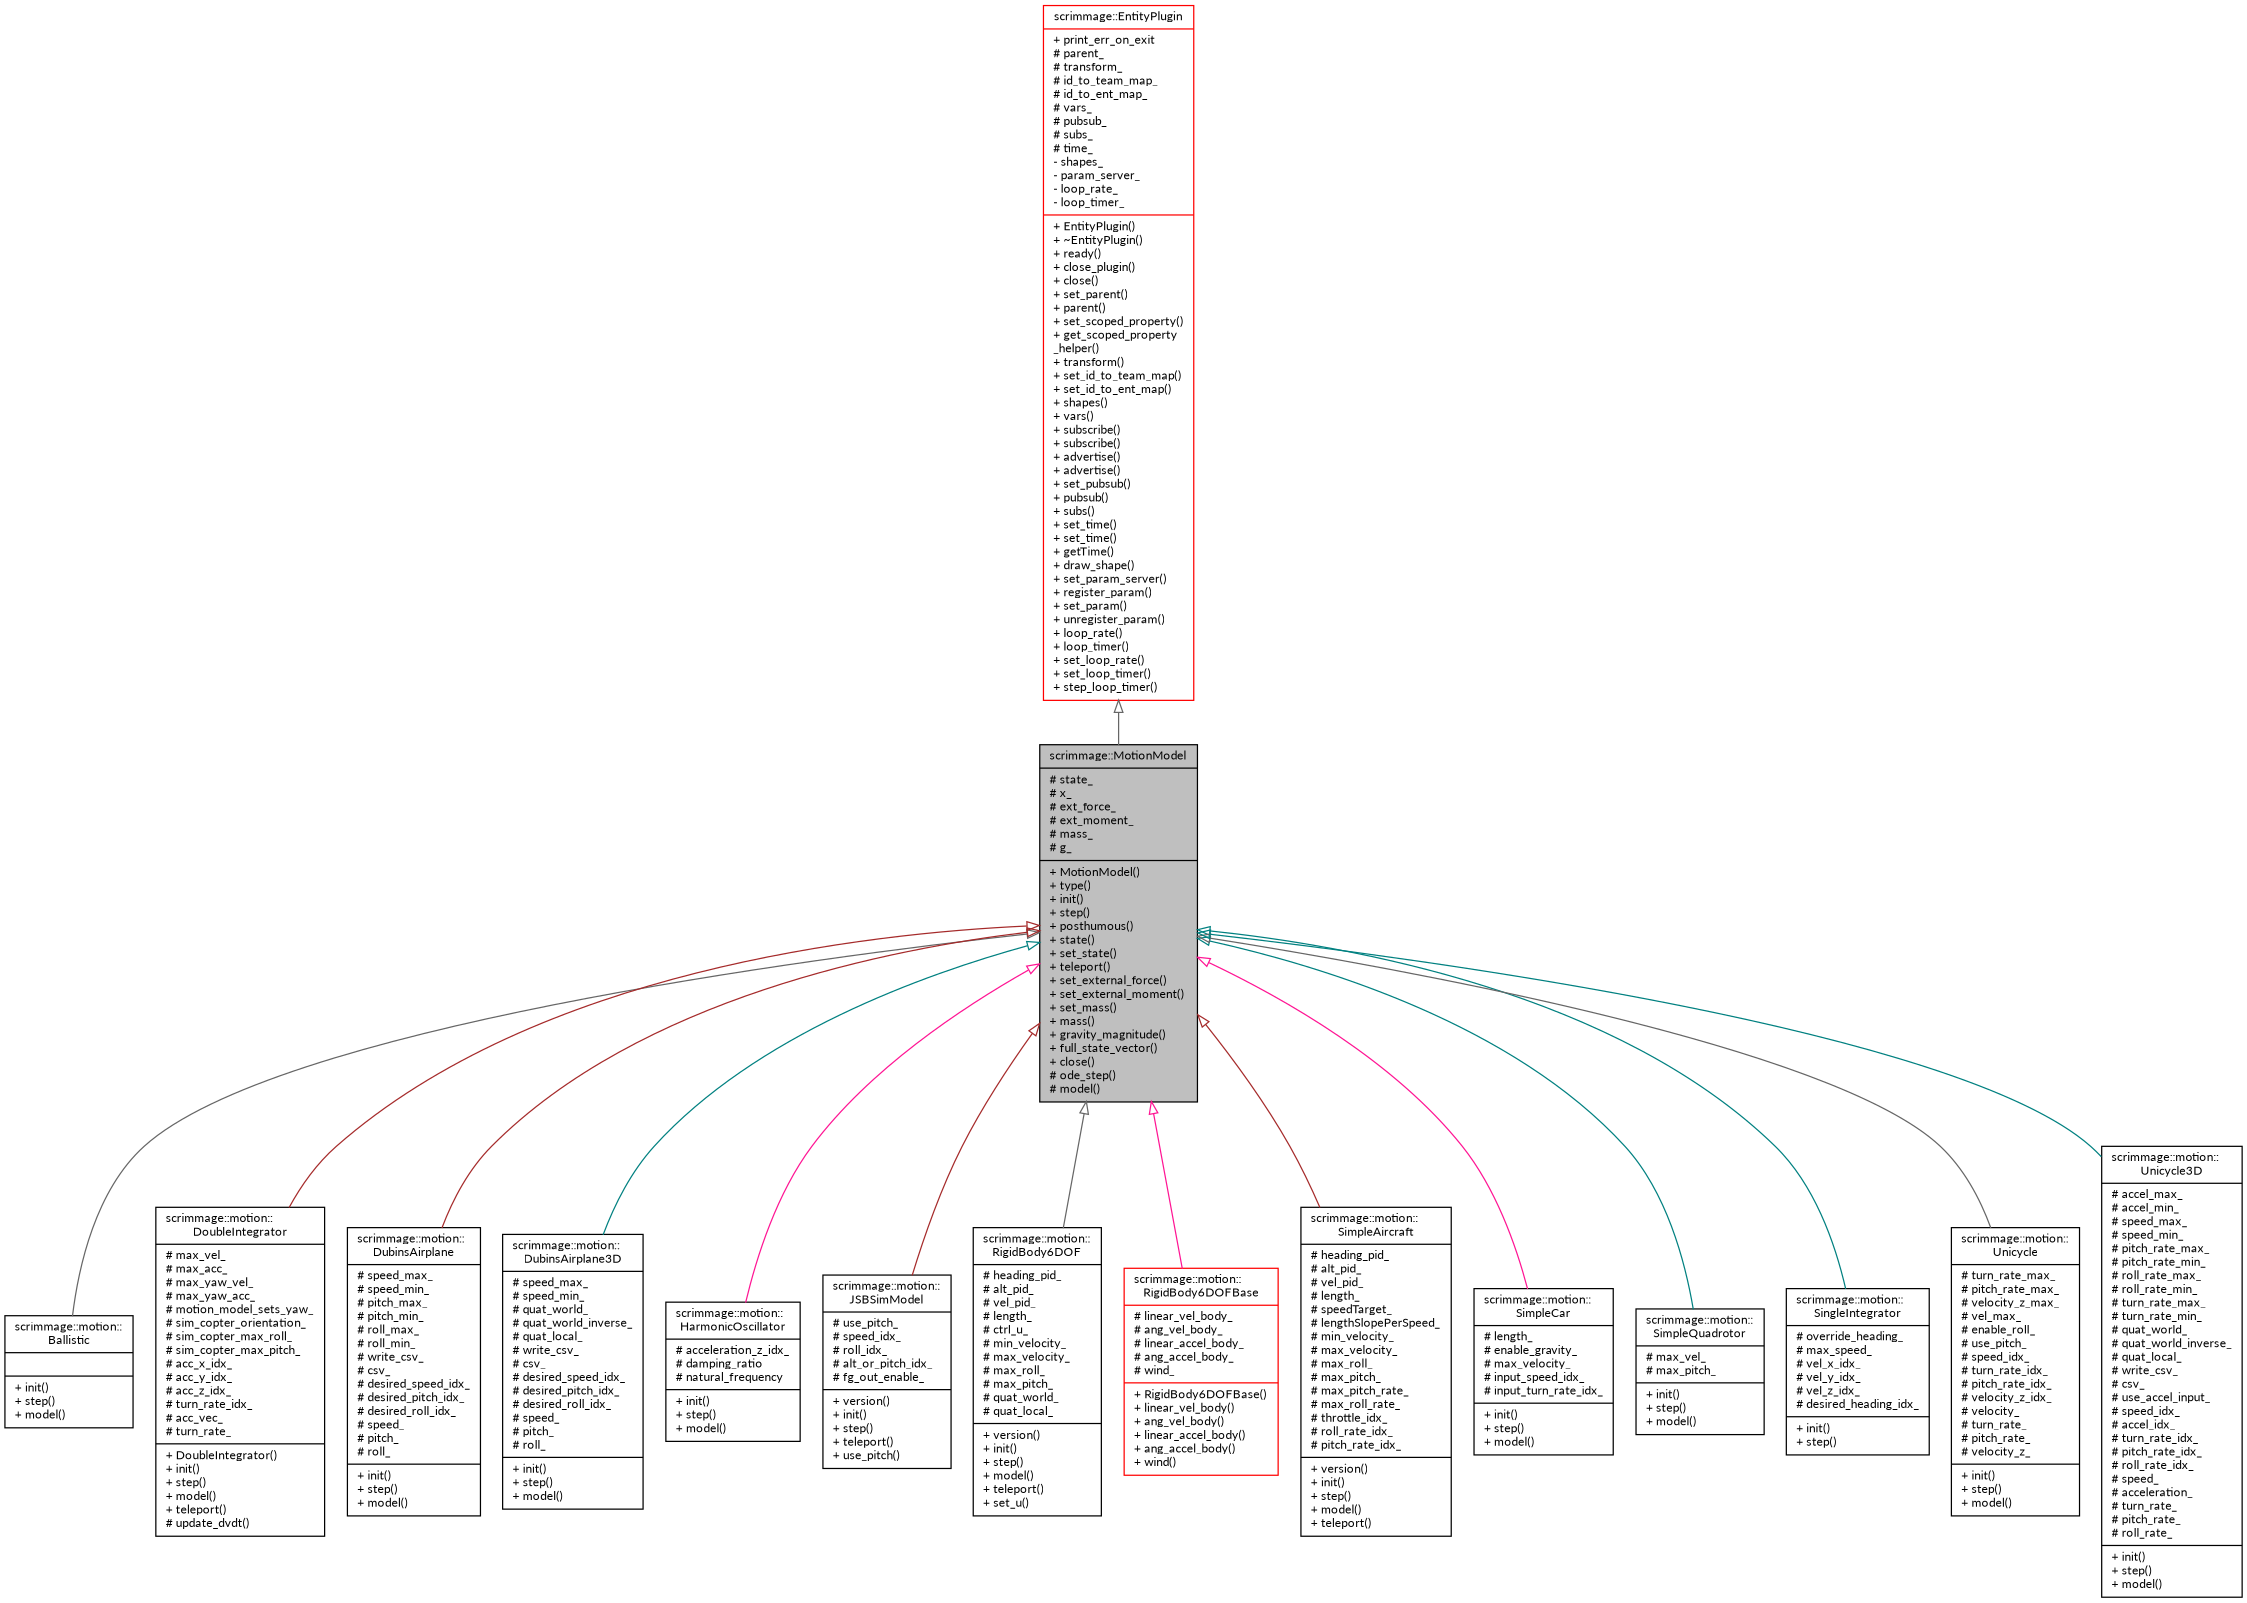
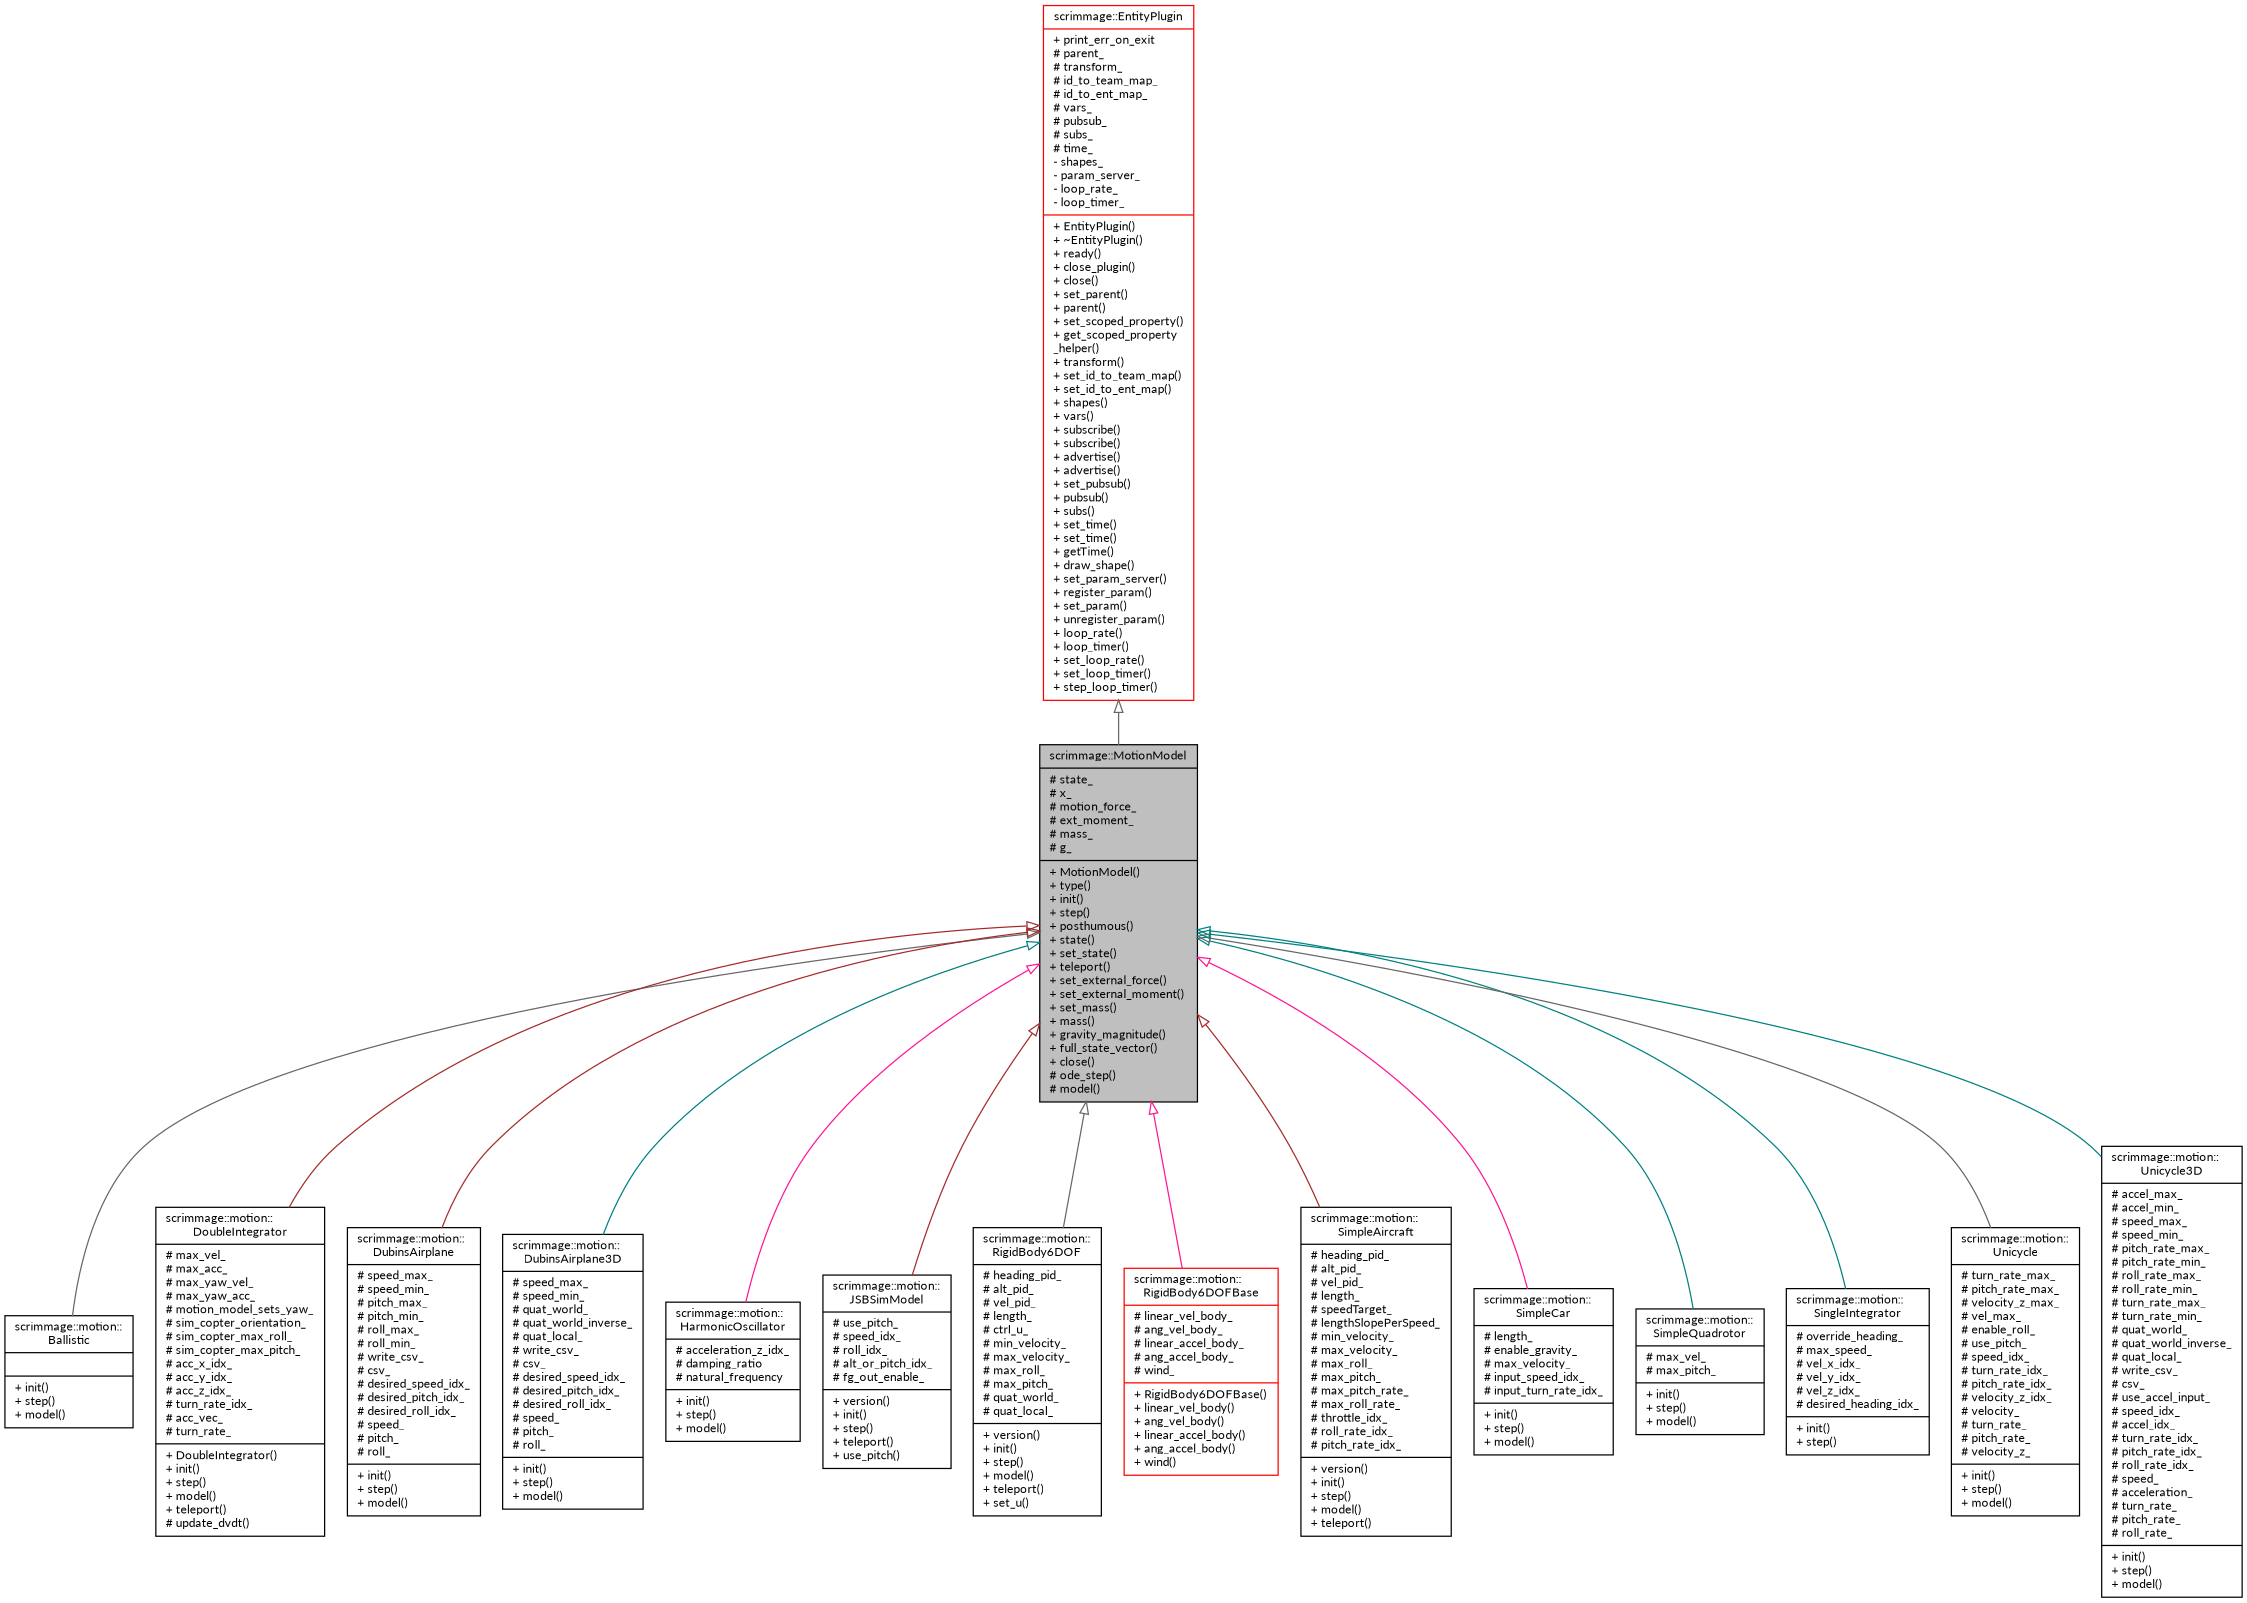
node "scrimmage::MotionModel": text "# ext_force_" -> "# motion_force_"
